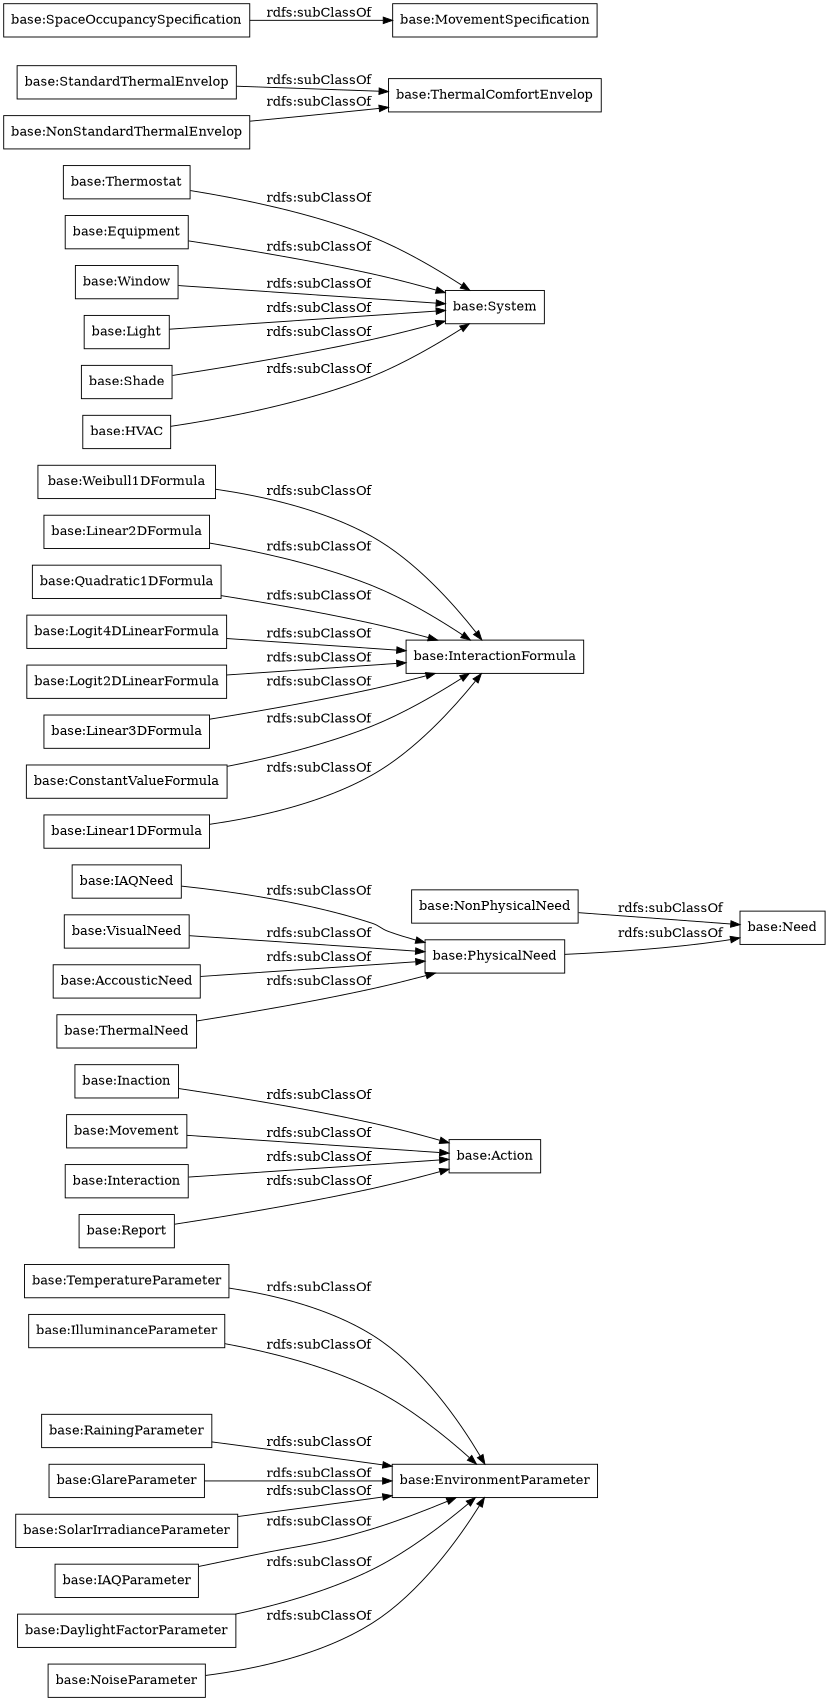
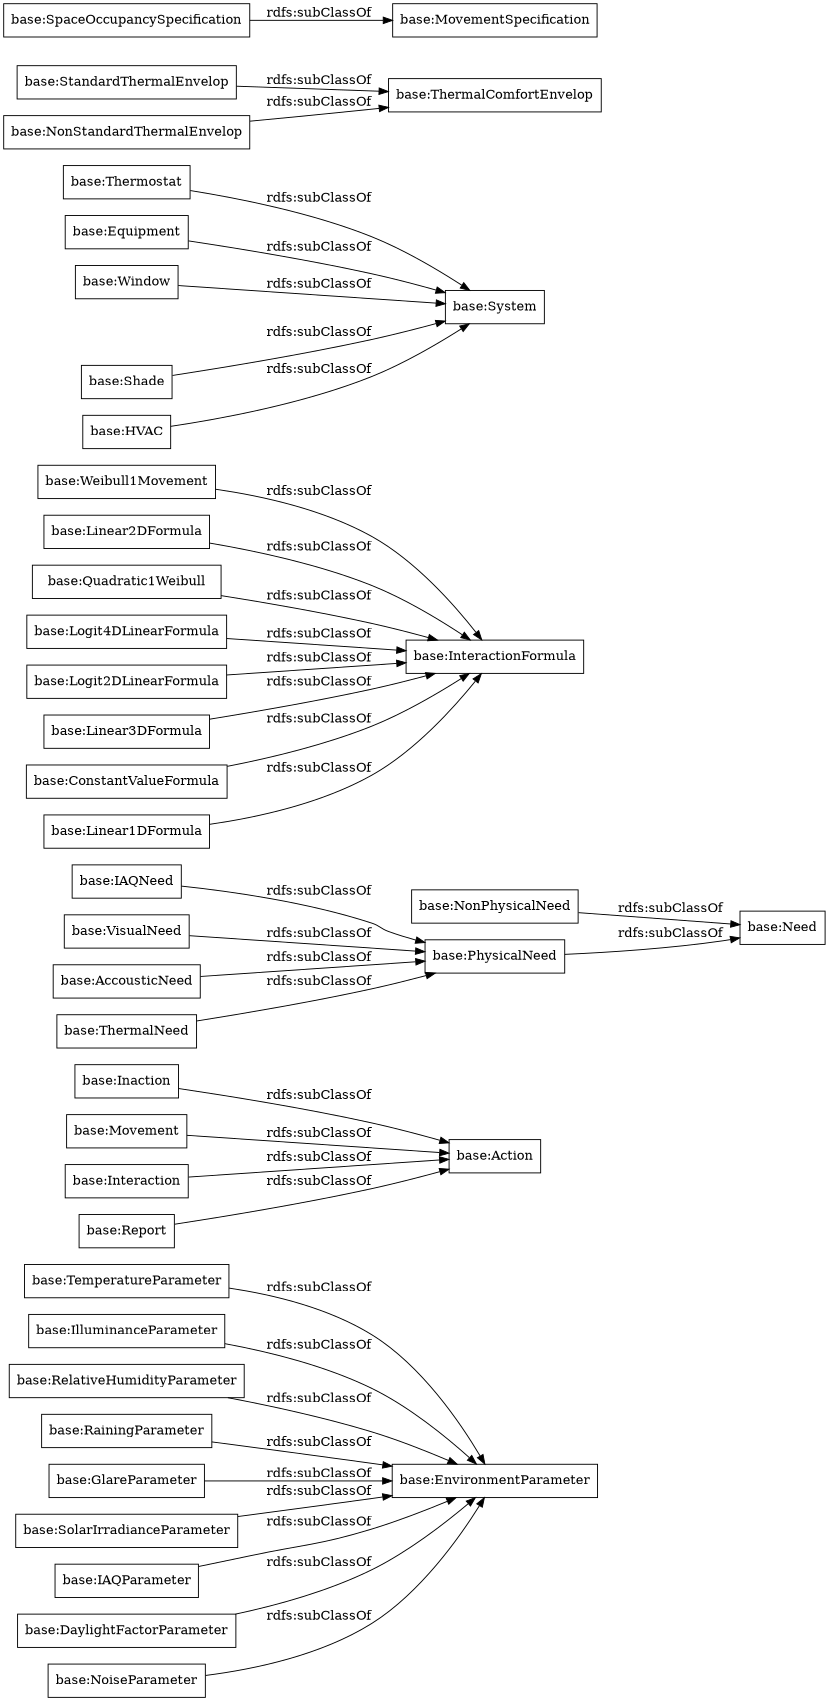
node "base:Light": removed
node "base:Weibull1DFormula": label "base:Weibull1DFormula" -> "base:Weibull1Movement"
node "base:Quadratic1DFormula": label "base:Quadratic1DFormula" -> "base:Quadratic1Weibull"
node "base:RelativeHumidityParameter": added
